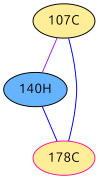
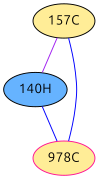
node "107C": label "107C" -> "157C"
node "178C": label "178C" -> "978C"
